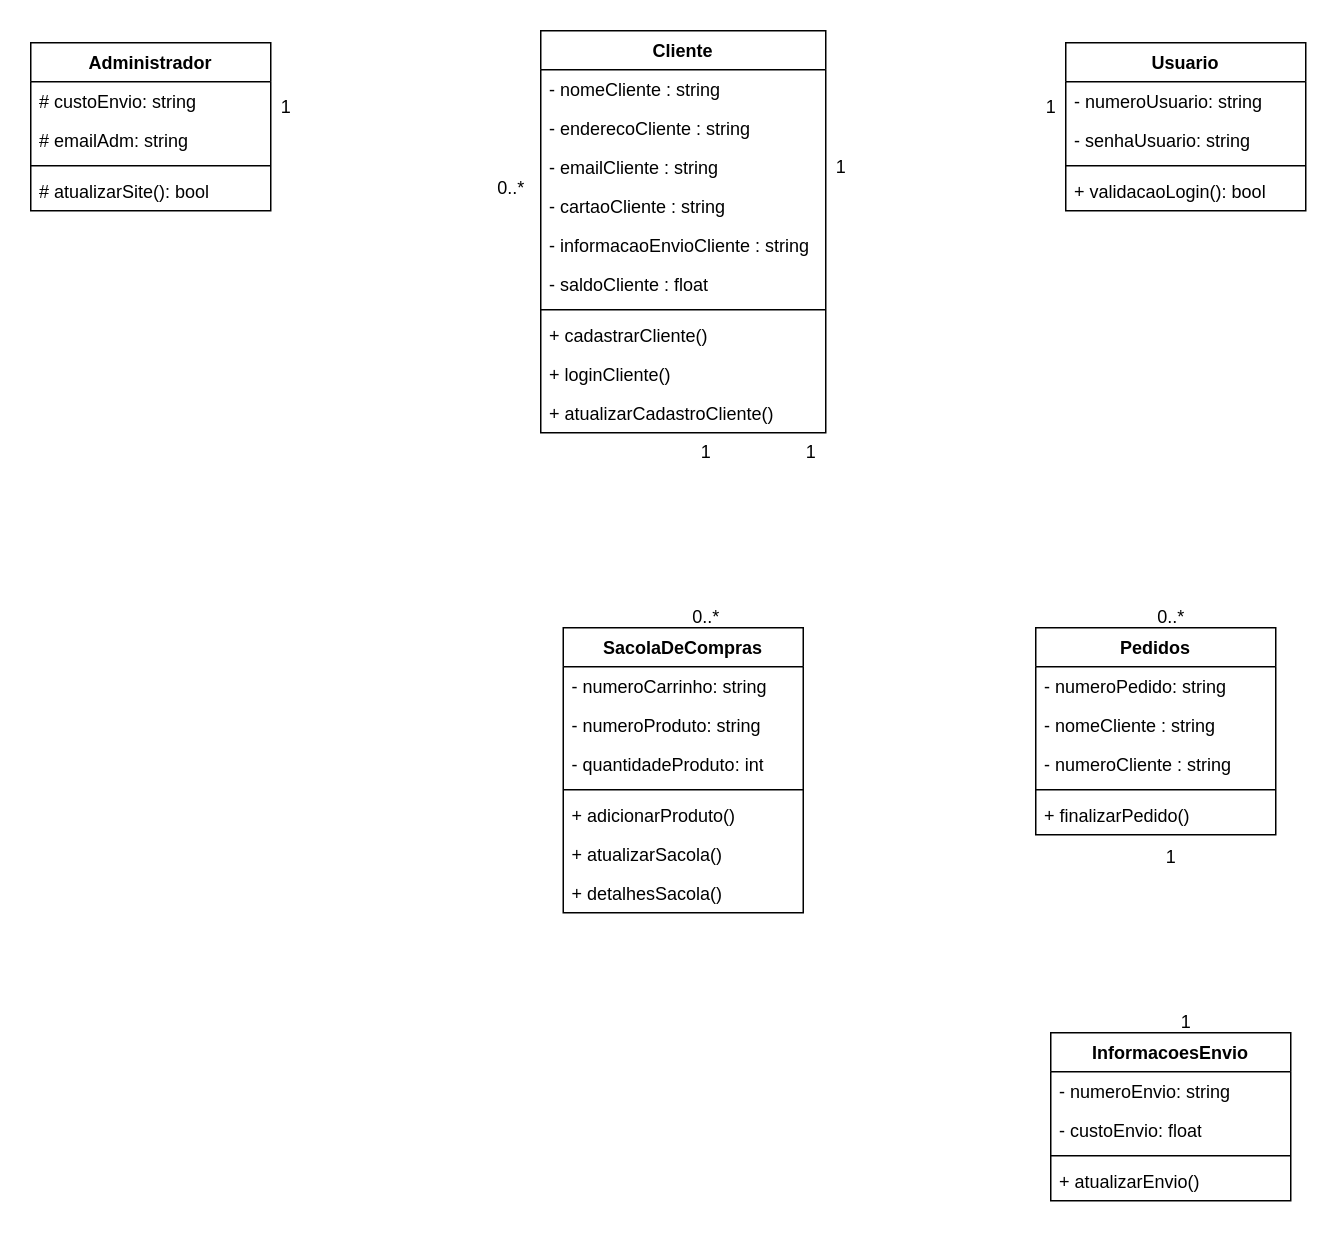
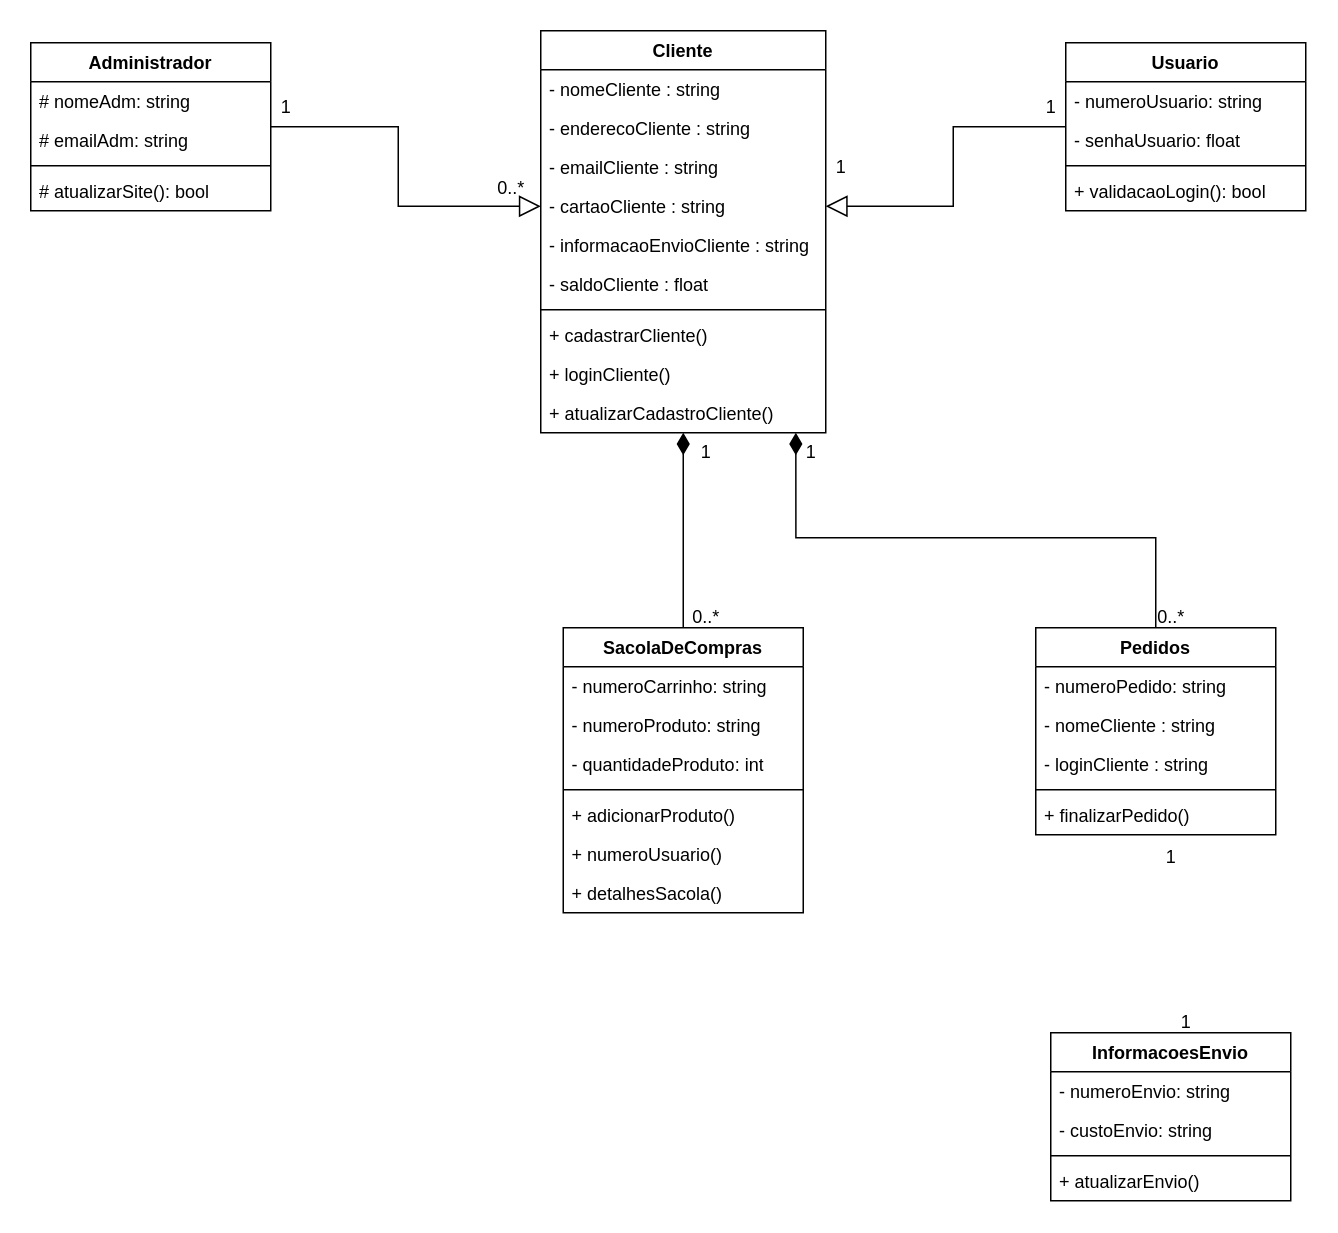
node "# custoEnvio: string": label "# custoEnvio: string" -> "# nomeAdm: string"
node "- senhaUsuario: string": label "- senhaUsuario: string" -> "- senhaUsuario: float"
edge "Administrador" -> "- cartaoCliente : string": added
edge "Usuario" -> "- cartaoCliente : string": added
edge "Pedidos" -> "+ atualizarCadastroCliente()": added
edge "SacolaDeCompras" -> "+ atualizarCadastroCliente()": added
node "- numeroCliente : string": label "- numeroCliente : string" -> "- loginCliente : string"
node "+ atualizarSacola()": label "+ atualizarSacola()" -> "+ numeroUsuario()"
node "- custoEnvio: float": label "- custoEnvio: float" -> "- custoEnvio: string"
